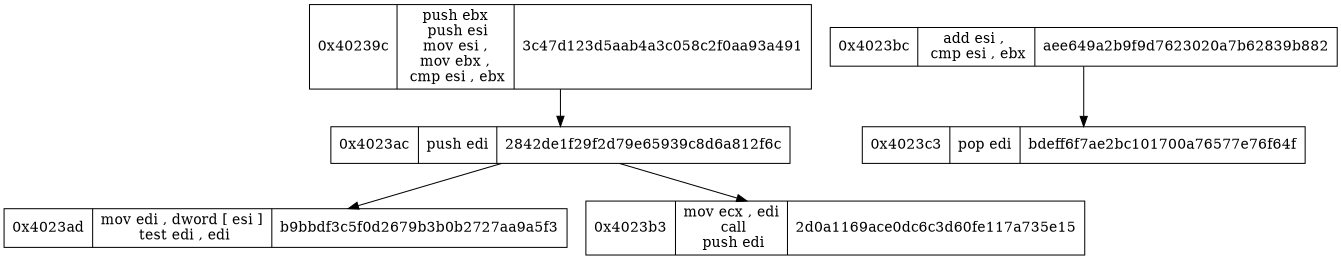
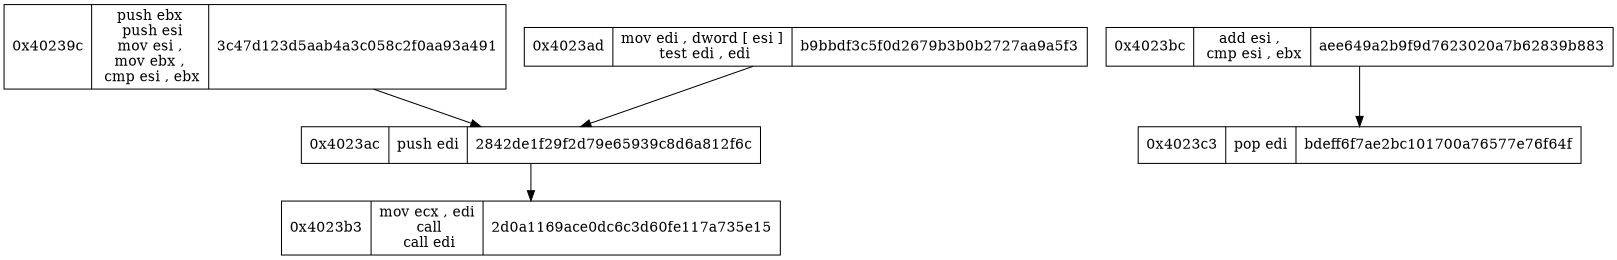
node "0x4023bc": text "aee649a2b9f9d7623020a7b62839b882" -> "aee649a2b9f9d7623020a7b62839b883"
edge "0x4023ac" -> "0x4023ad": reversed
node "0x4023b3": text "push edi" -> "call edi"
